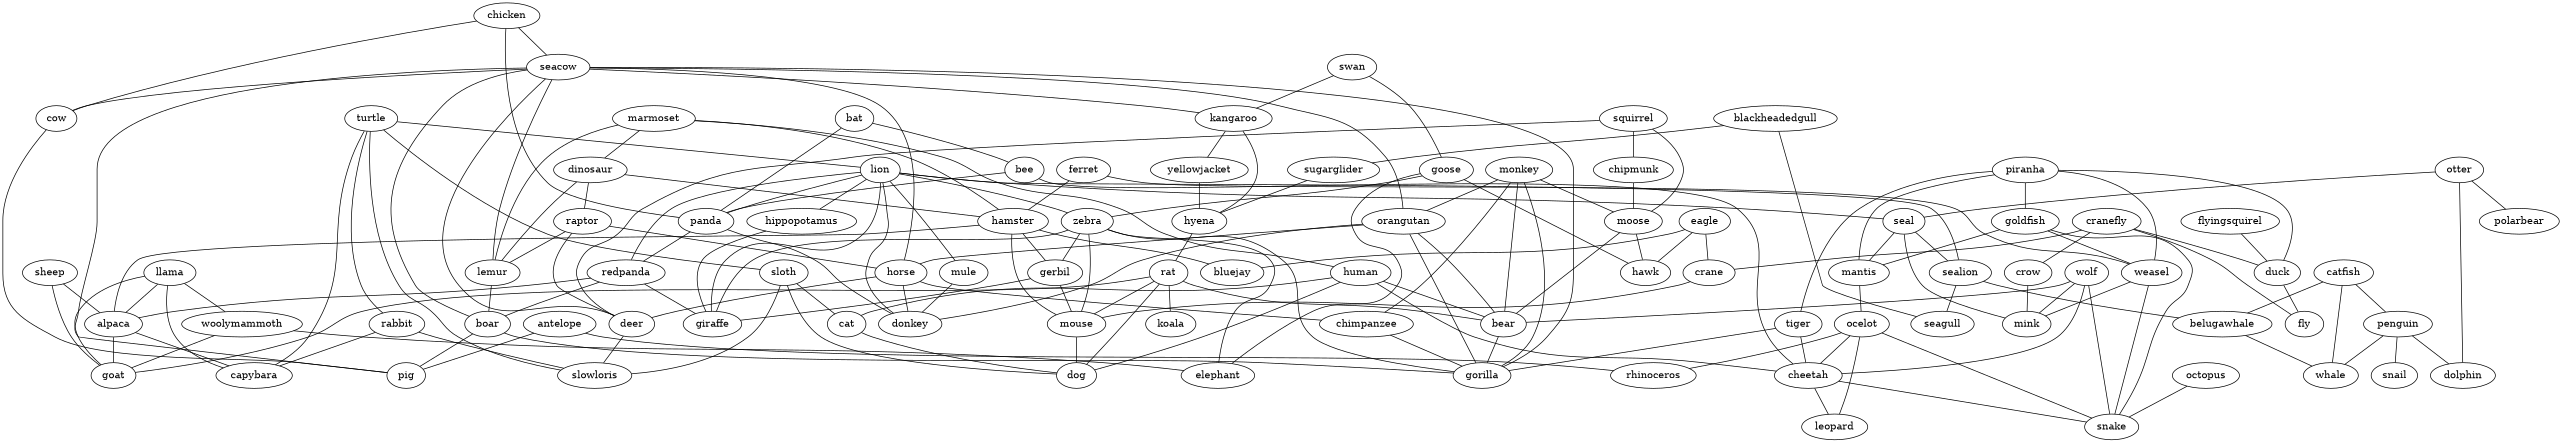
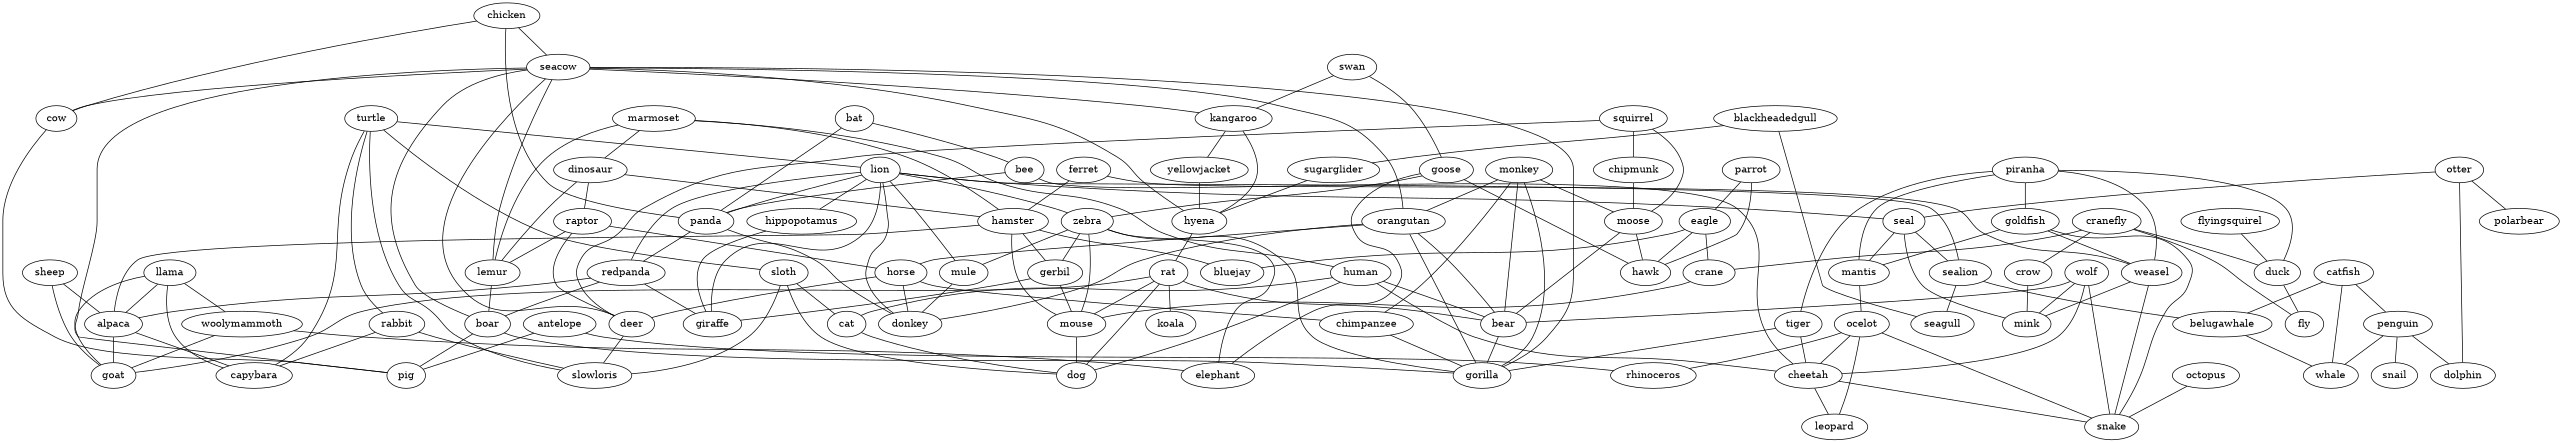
edge "seacow" -- "horse": now "seacow" -- "hyena"
node "parrot": added
edge "zebra" -- "giraffe": now "zebra" -- "mule"
